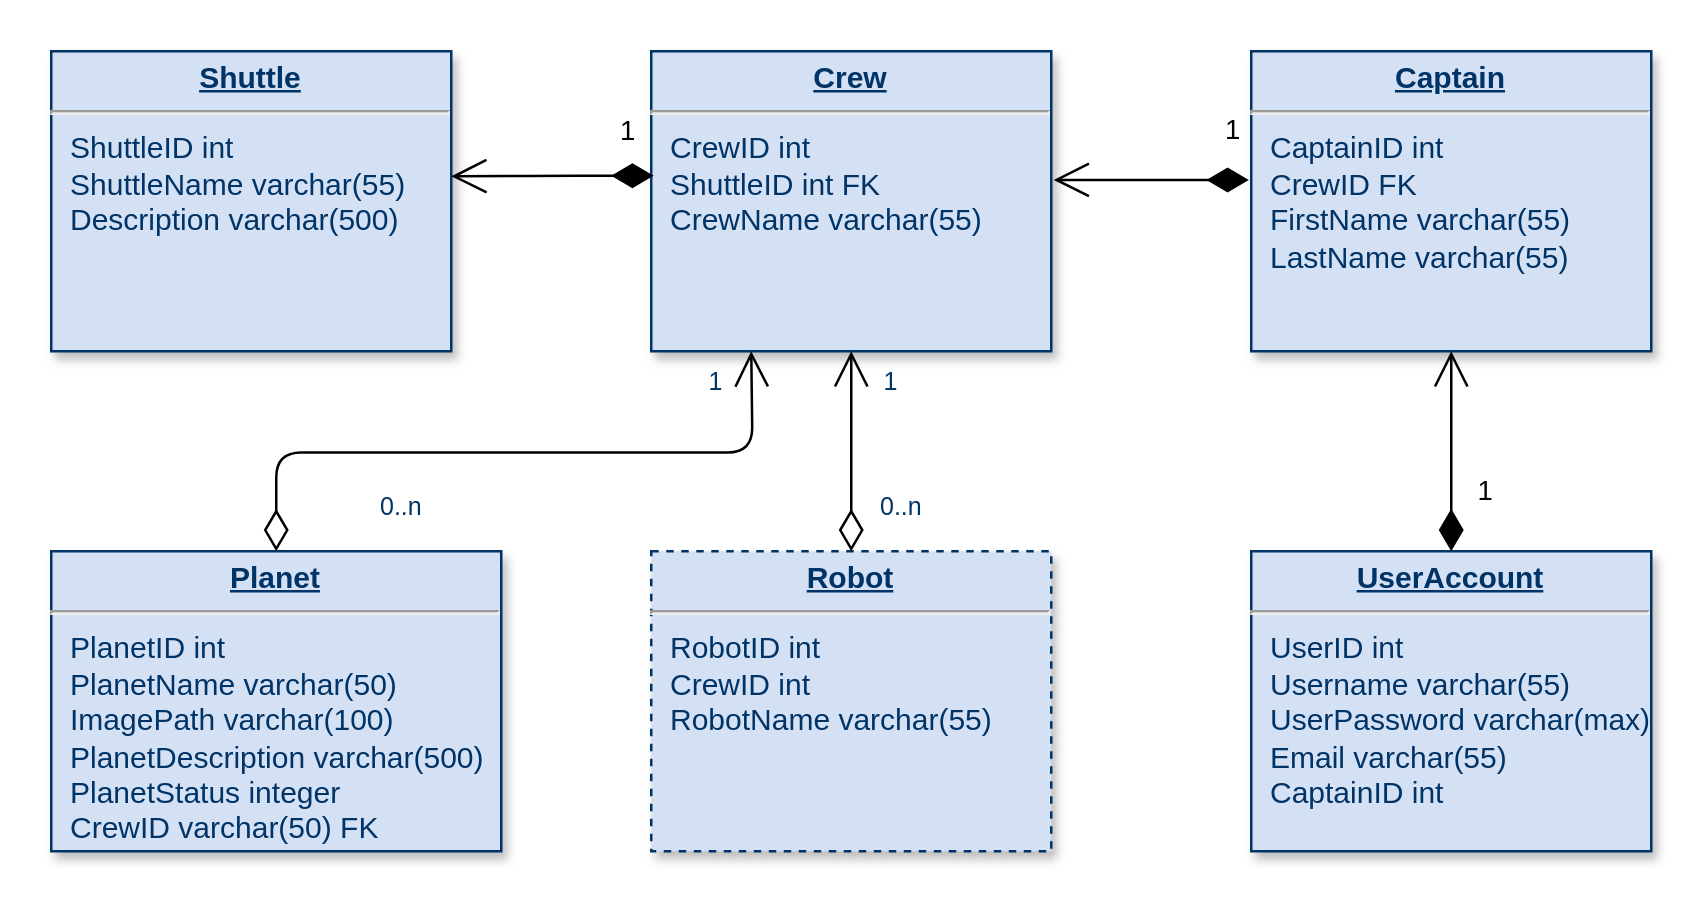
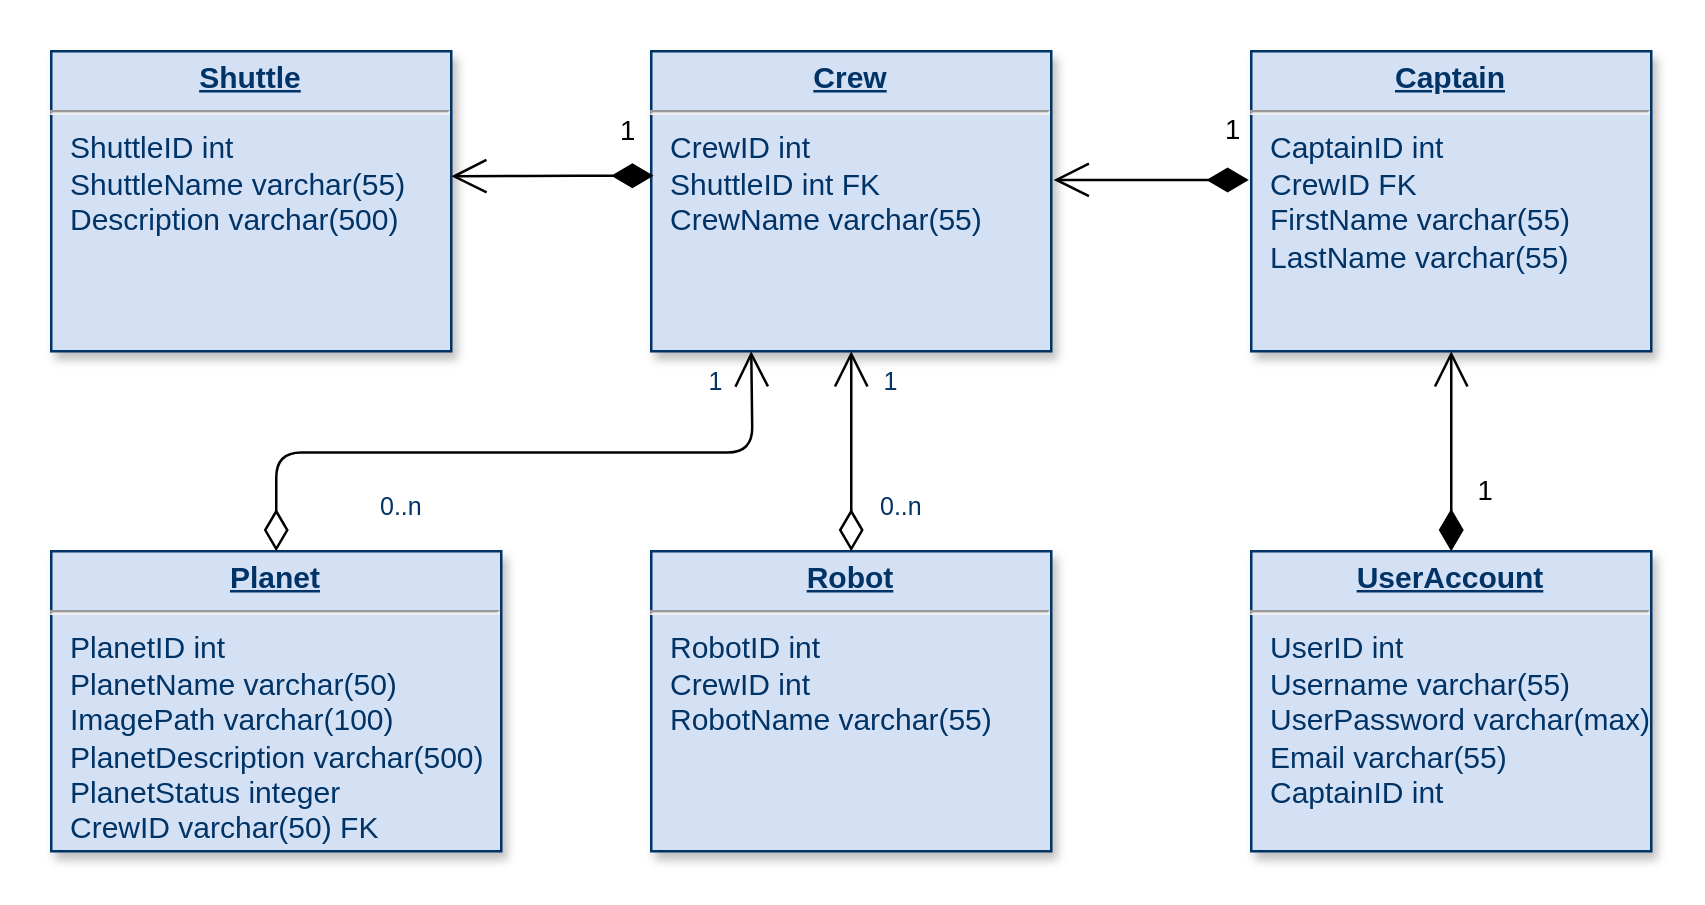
node "Robot RobotID int CrewID int RobotName varchar(55)": style dashed -> solid
